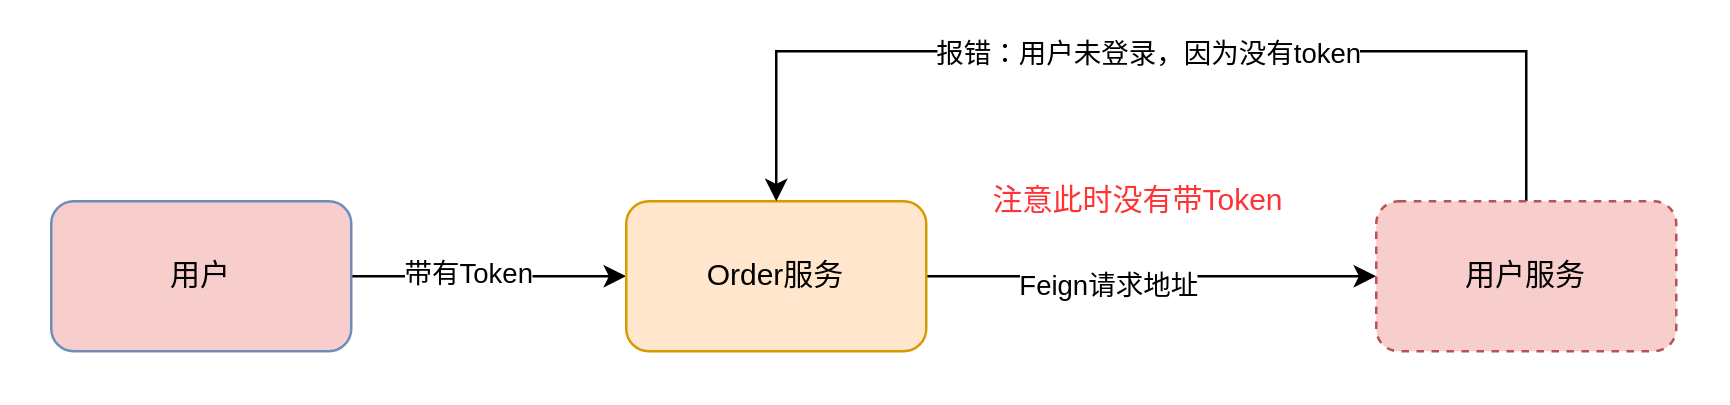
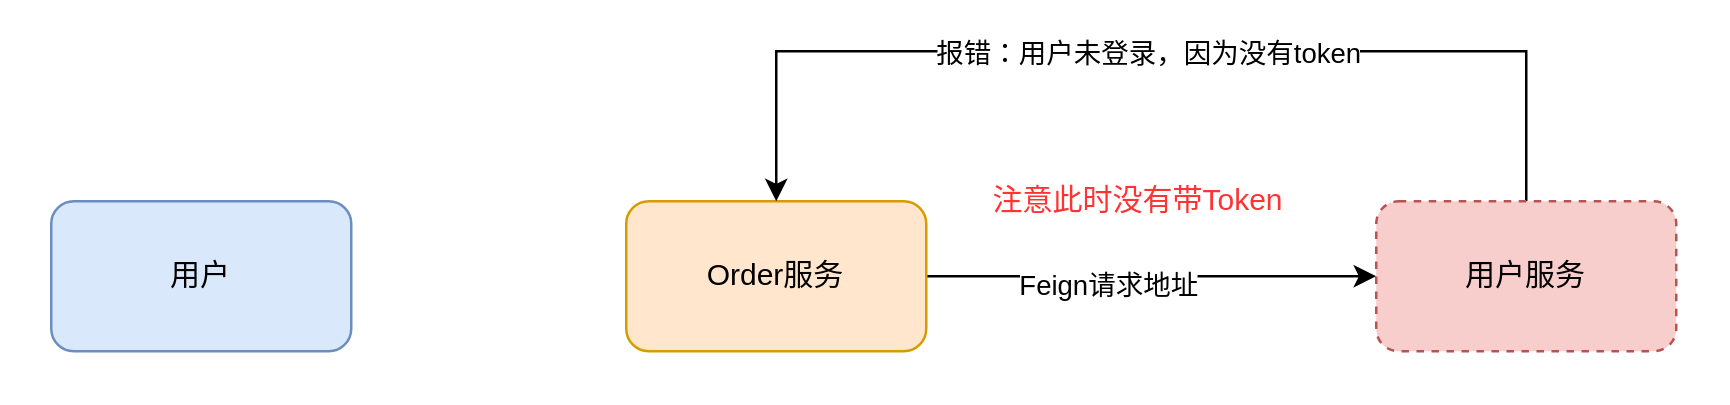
node "用户": fillcolor #f8cecc -> #dae8fc
edge "用户" -> "Order服务": removed, label "带有Token"
